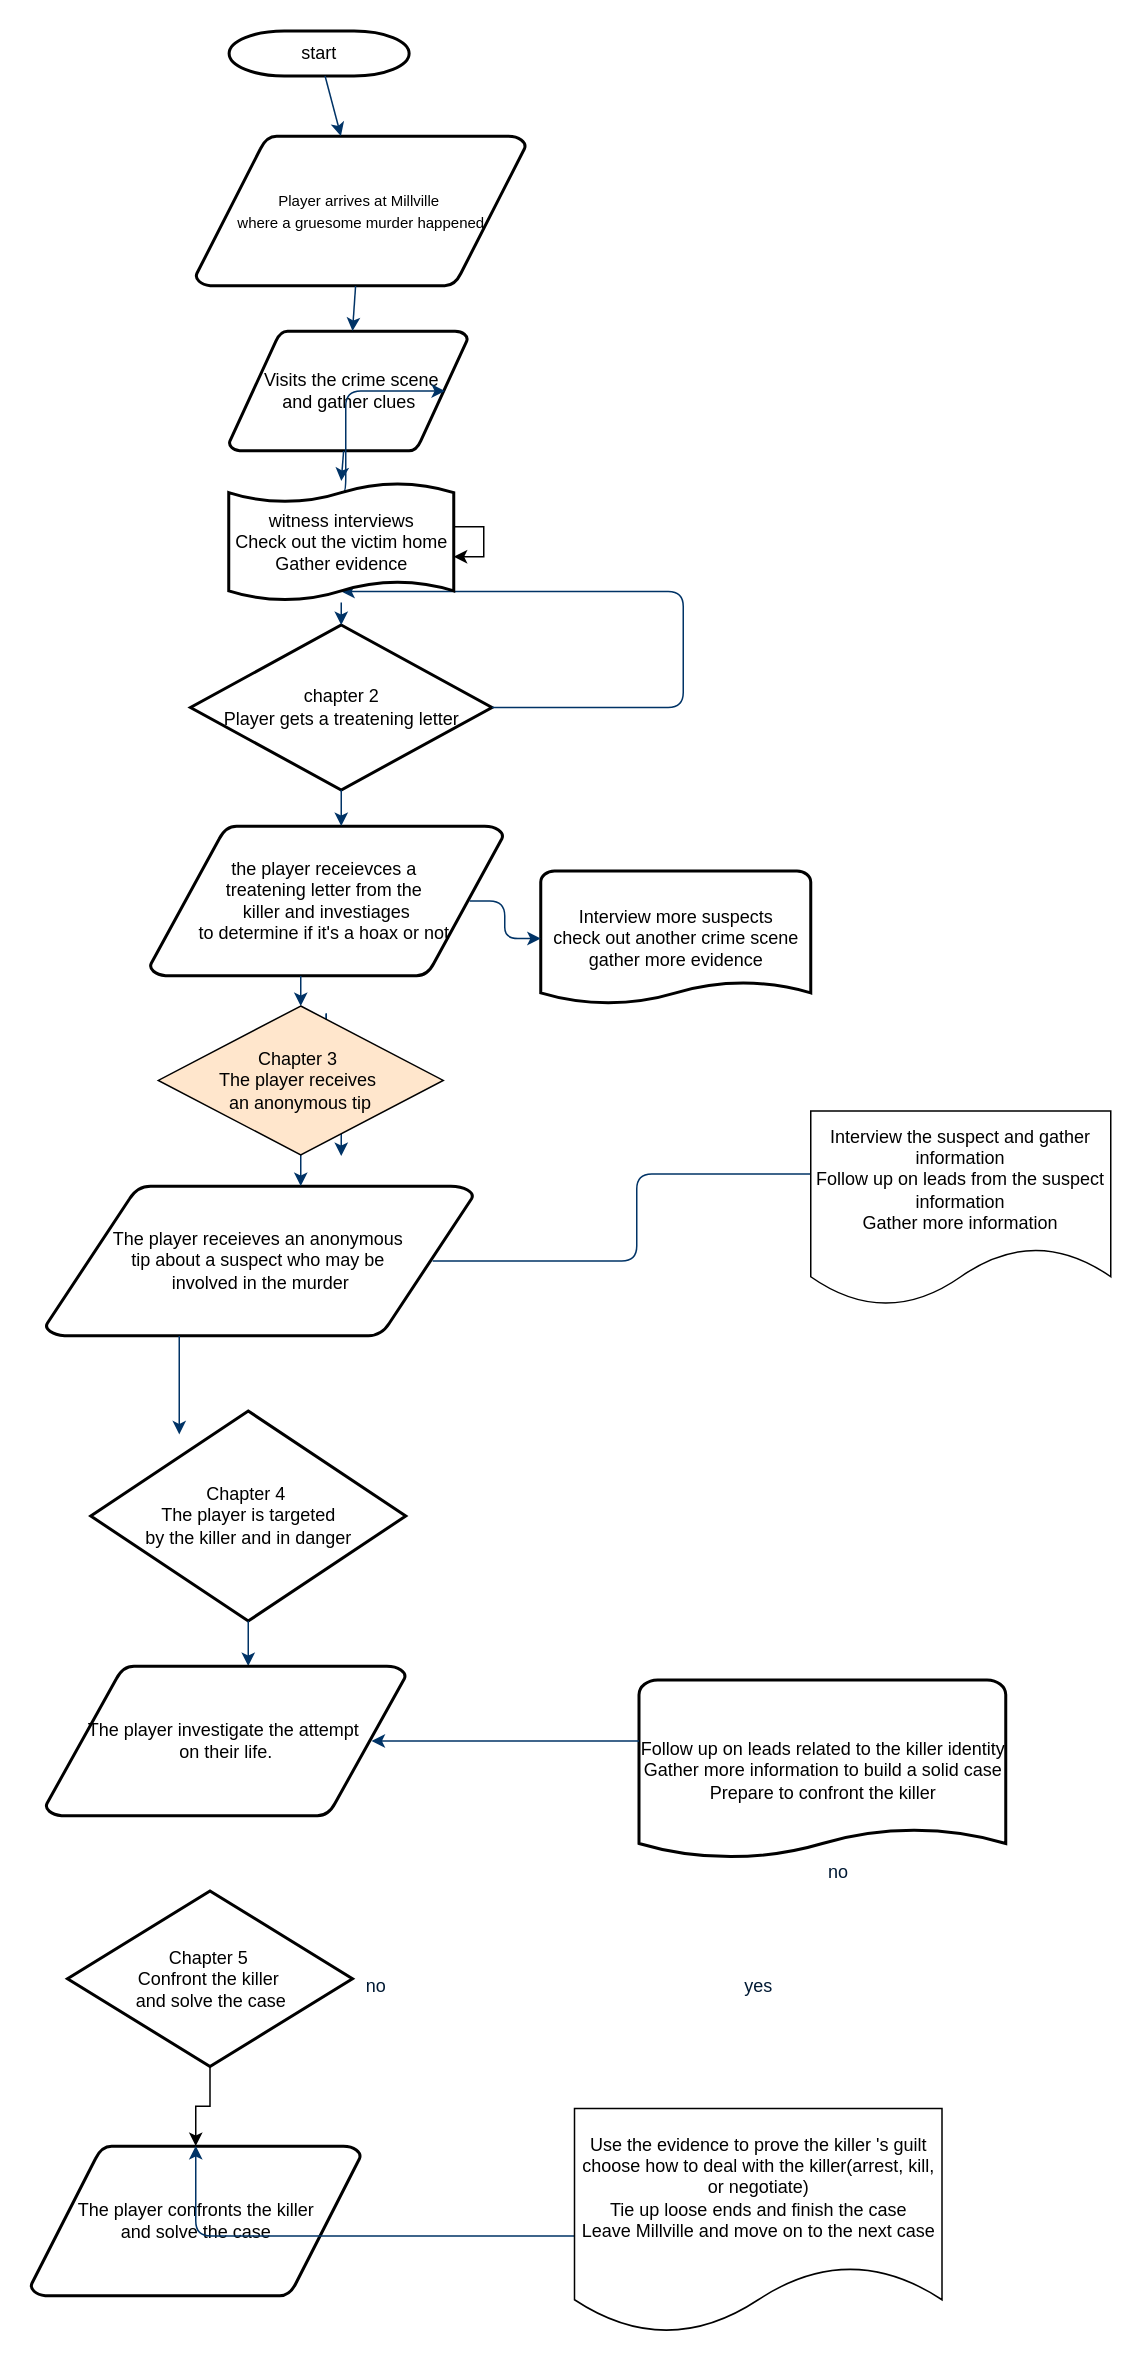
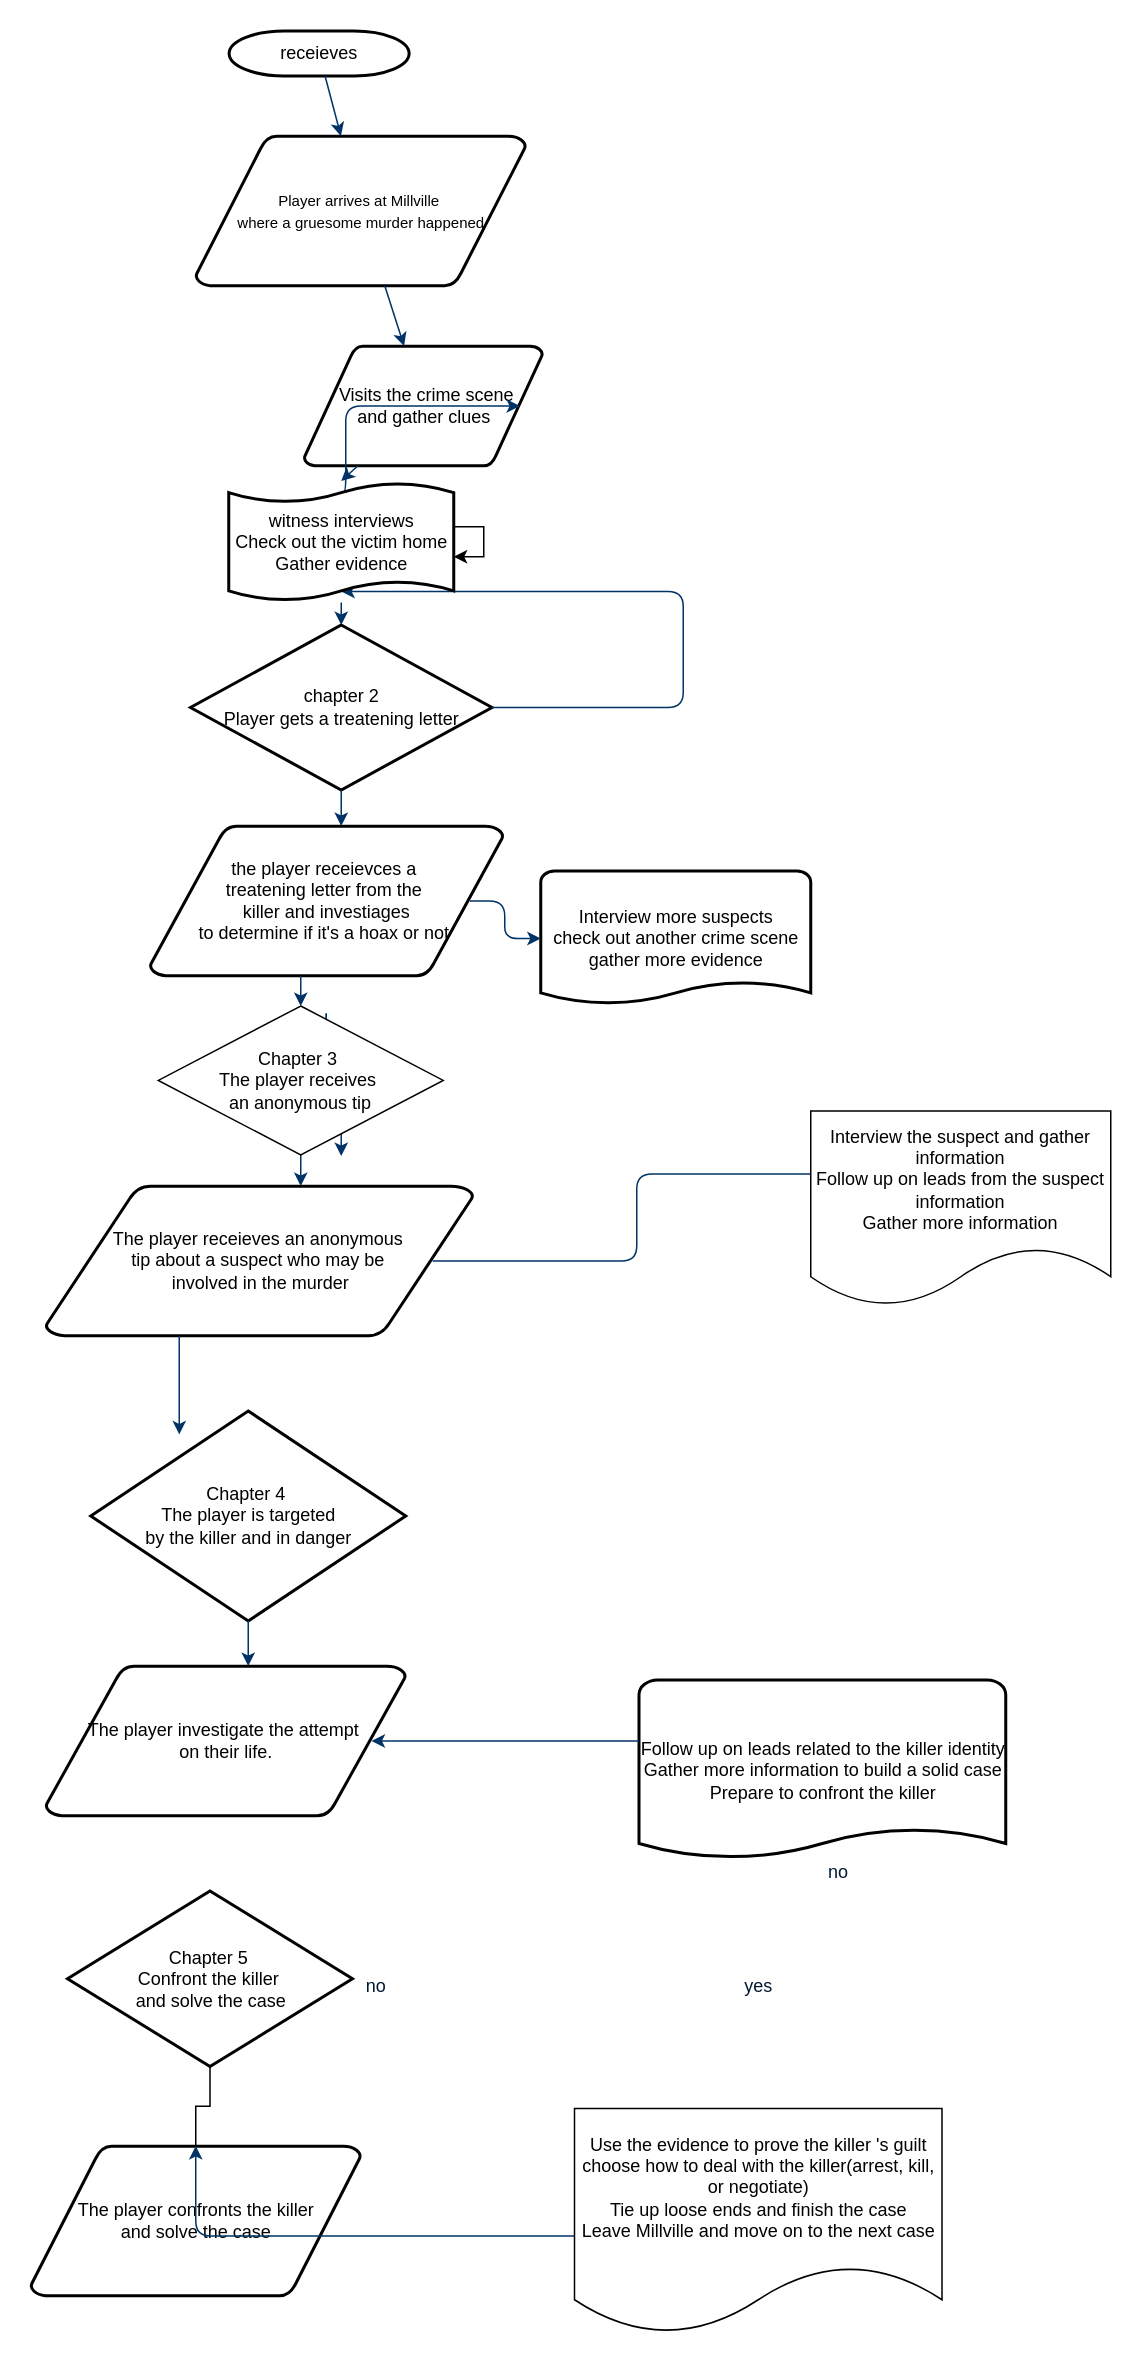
node "start": label "start" -> "receieves"
node "Visits the crime scene and gather clues": moved (348, 391) -> (423, 406)
node "Chapter 3 The player receives an anonymous tip": fillcolor #ffe6cc -> #ffffff
edge "Chapter 5 Confront the killer and solve the case" -> "The player confronts the killer and solve the case": arrowhead classic -> none
